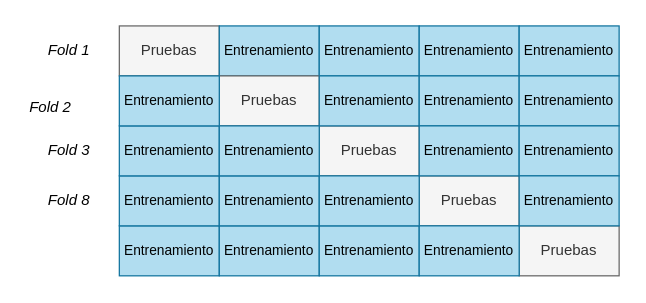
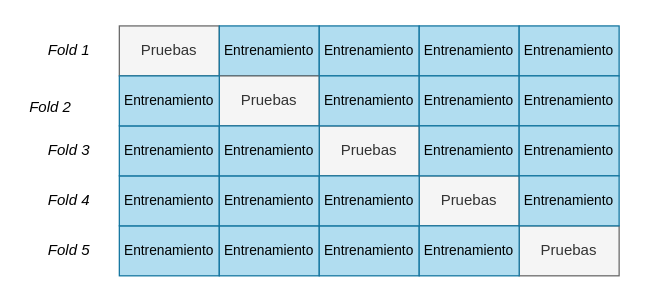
node "Fold 8": label "Fold 8" -> "Fold 4"
node "Fold 5": added
